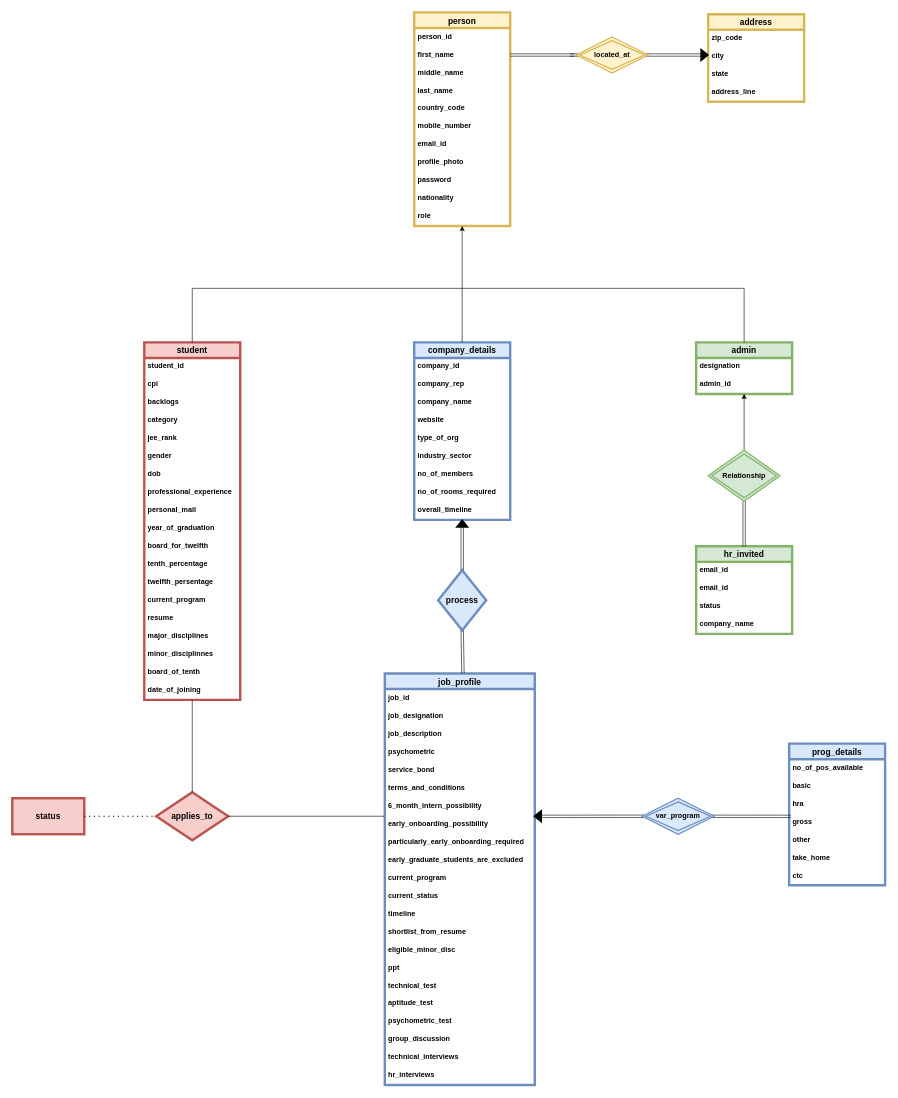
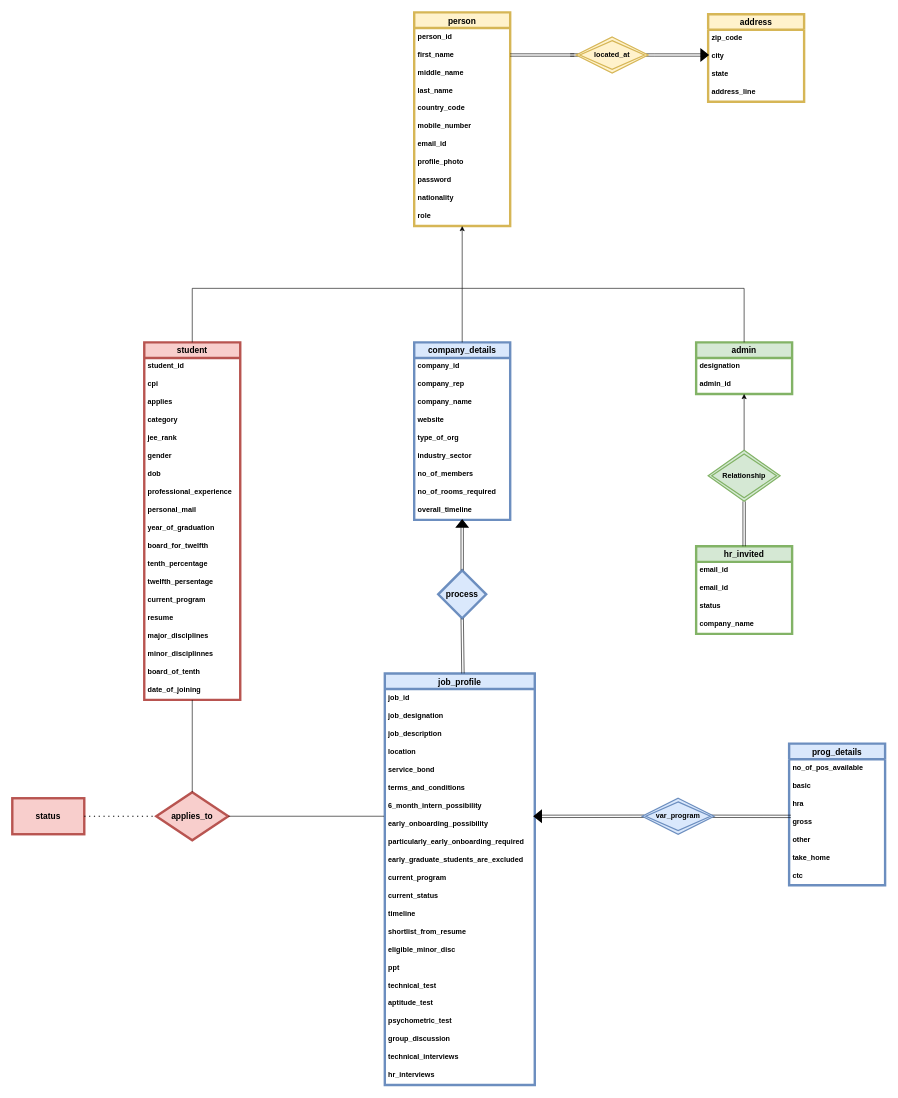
node "backlogs": label "backlogs" -> "applies"
node "process": size 48x60 -> 48x48
node "psychometric": label "psychometric" -> "location"
